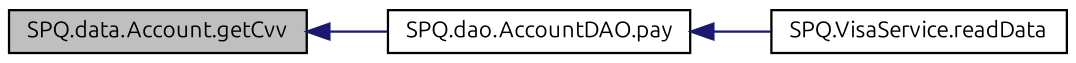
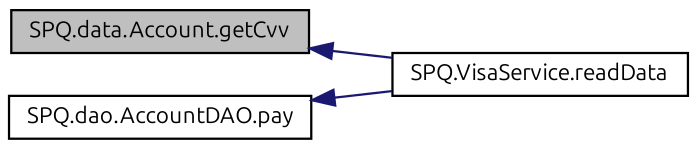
edge "SPQ.dao.AccountDAO.pay" -> "SPQ.data.Account.getCvv": now "SPQ.VisaService.readData" -> "SPQ.data.Account.getCvv"
